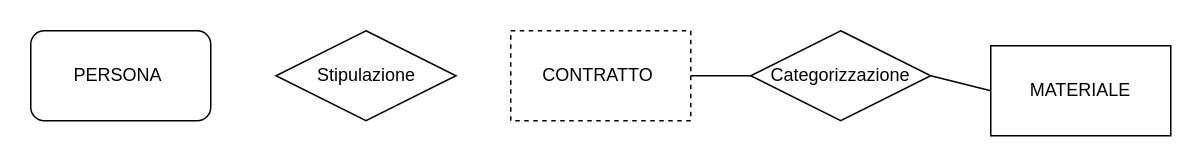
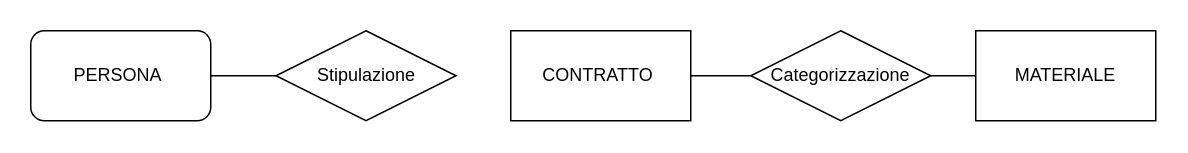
edge "PERSONA" -- "Stipulazione": added
node "CONTRATTO": style dashed -> solid
node "MATERIALE": moved (1081, 91) -> (1066, 76)
